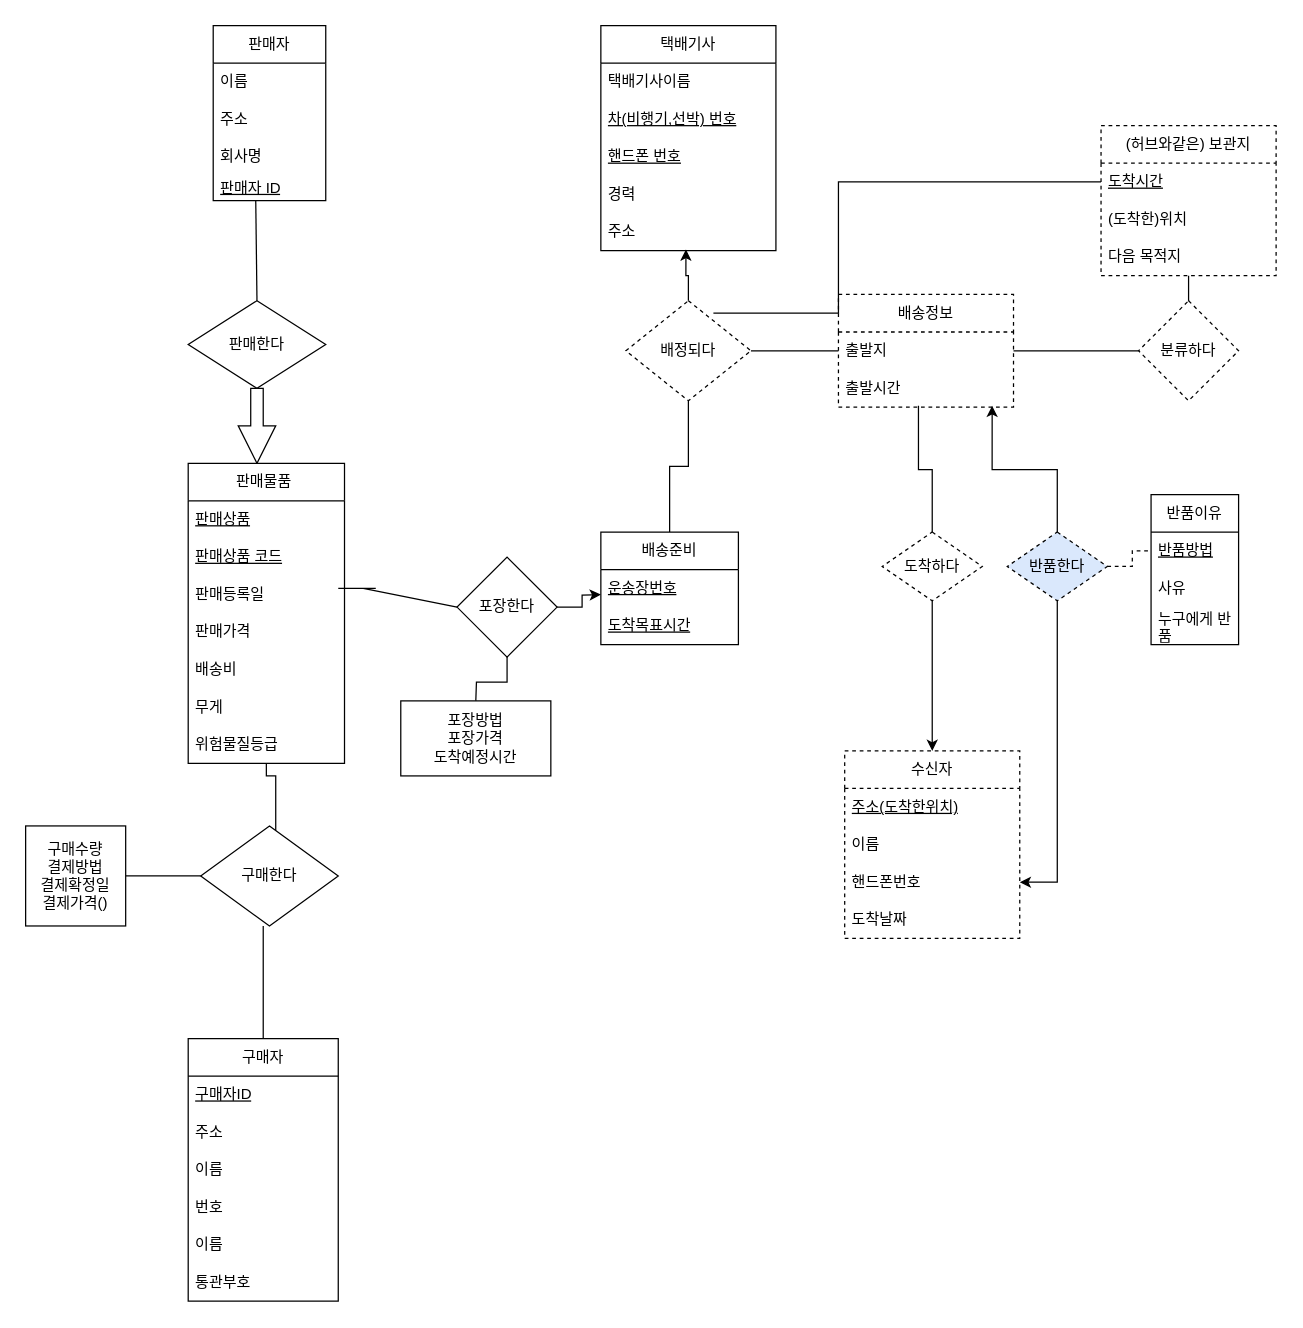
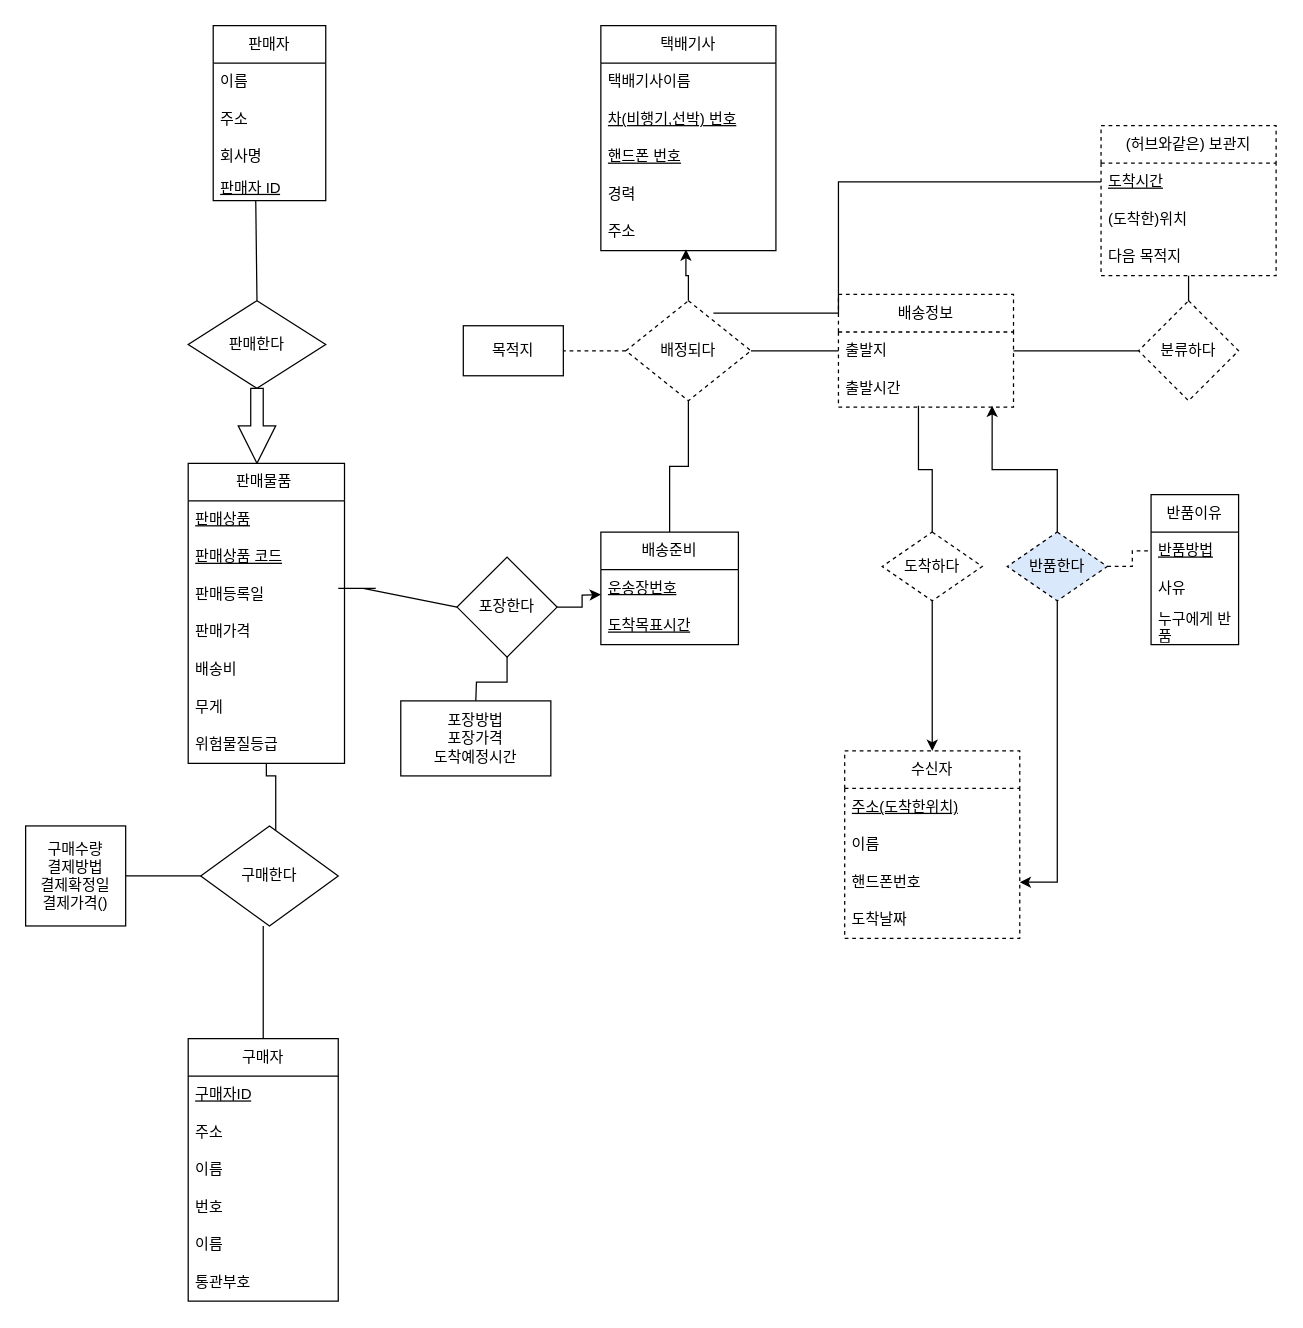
node "목적지": added
edge "목적지" -- "배정되다": added
